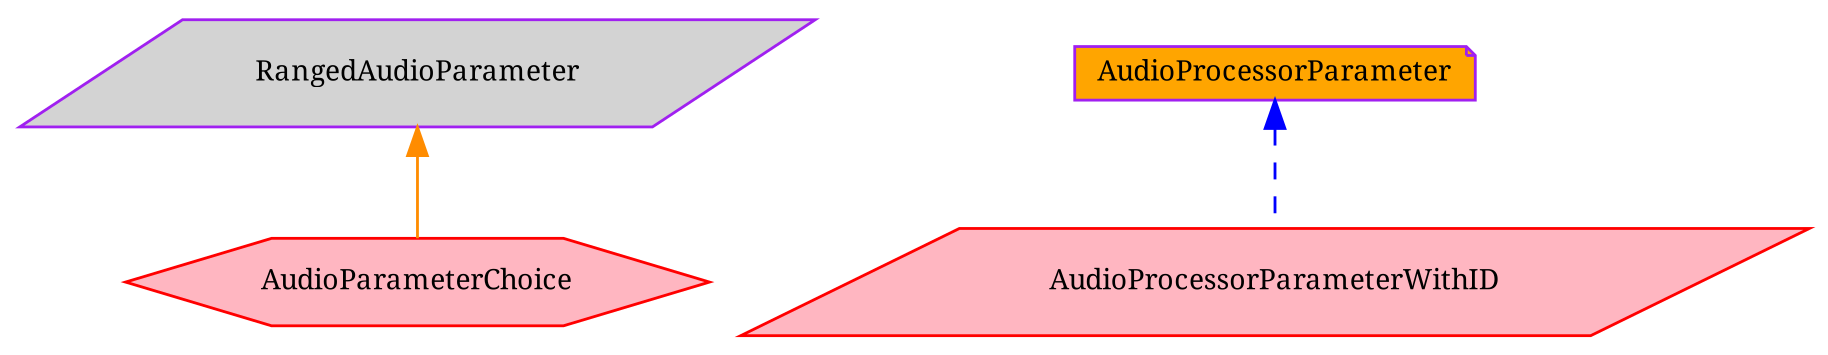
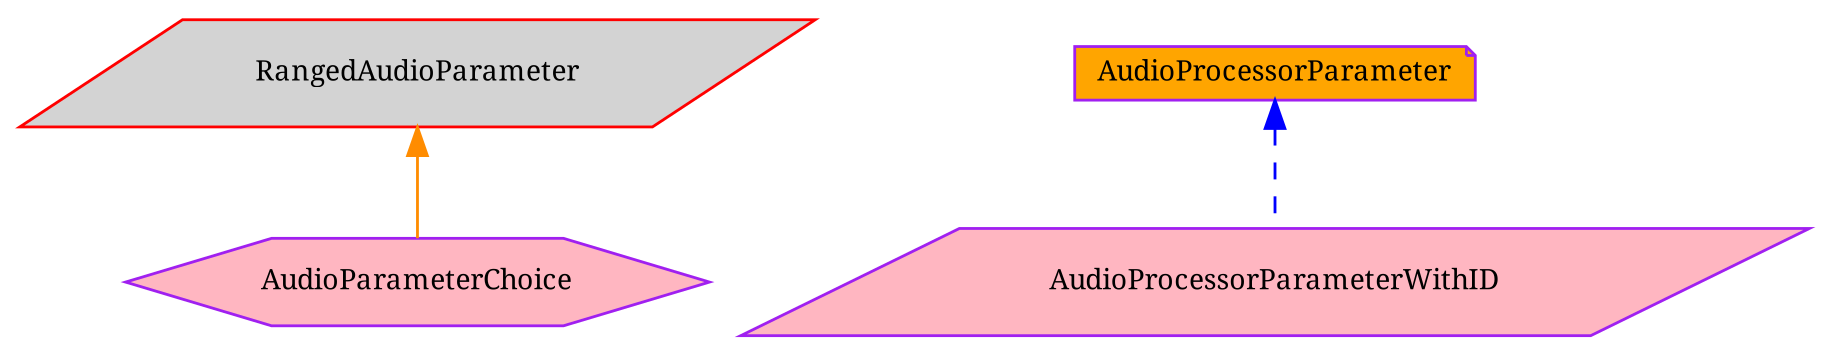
node "RangedAudioParameter": color purple -> red
node "AudioParameterChoice": color red -> purple
node "AudioProcessorParameterWithID": color red -> purple
